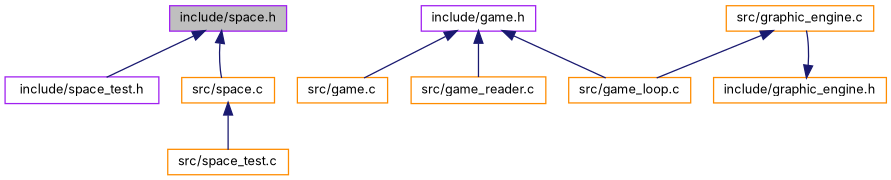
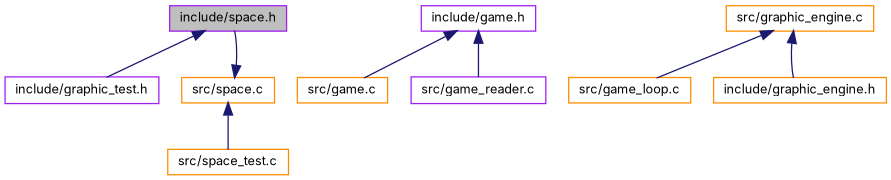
edge "src/graphic_engine.c" -> "include/graphic_engine.h": reversed
edge "src/game_loop.c" -> "include/game.h": removed
edge "src/space.c" -> "include/space.h": reversed
node "include/space_test.h": label "include/space_test.h" -> "include/graphic_test.h"
node "src/game_reader.c": color darkorange -> purple
